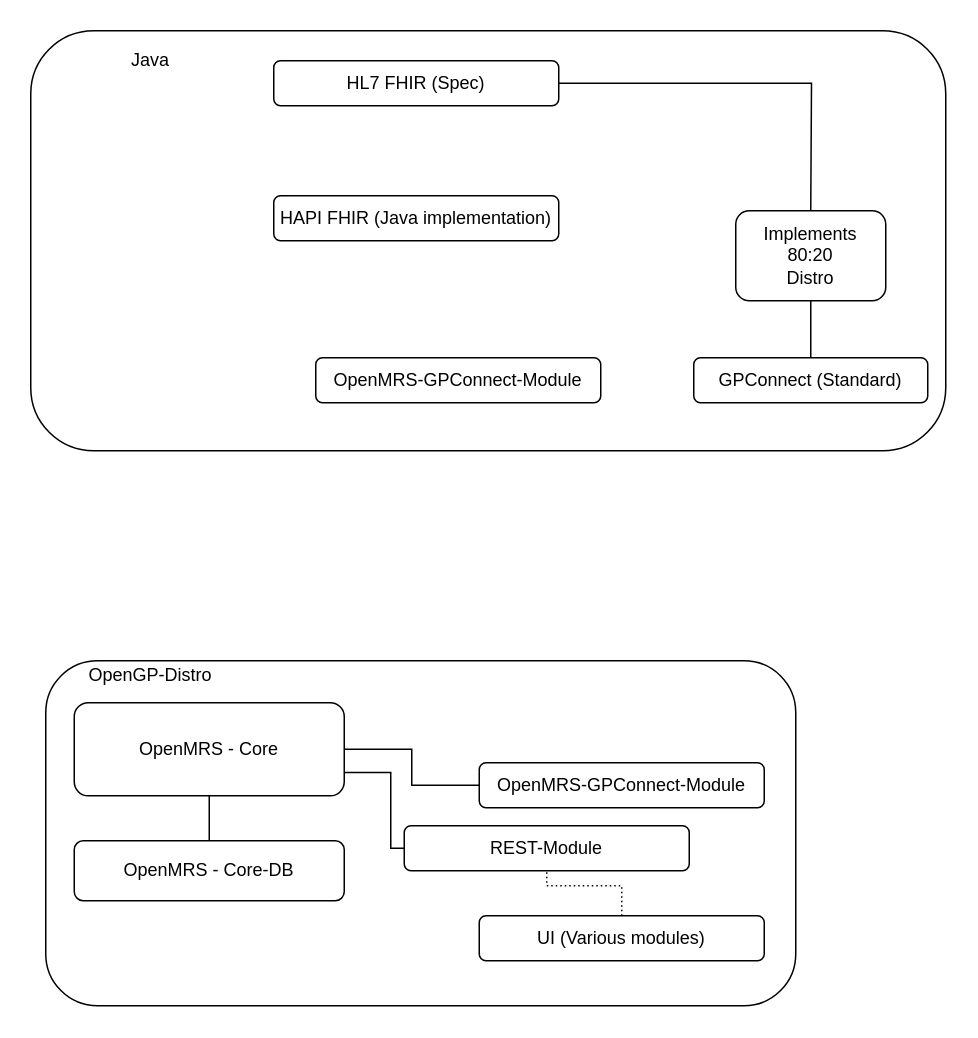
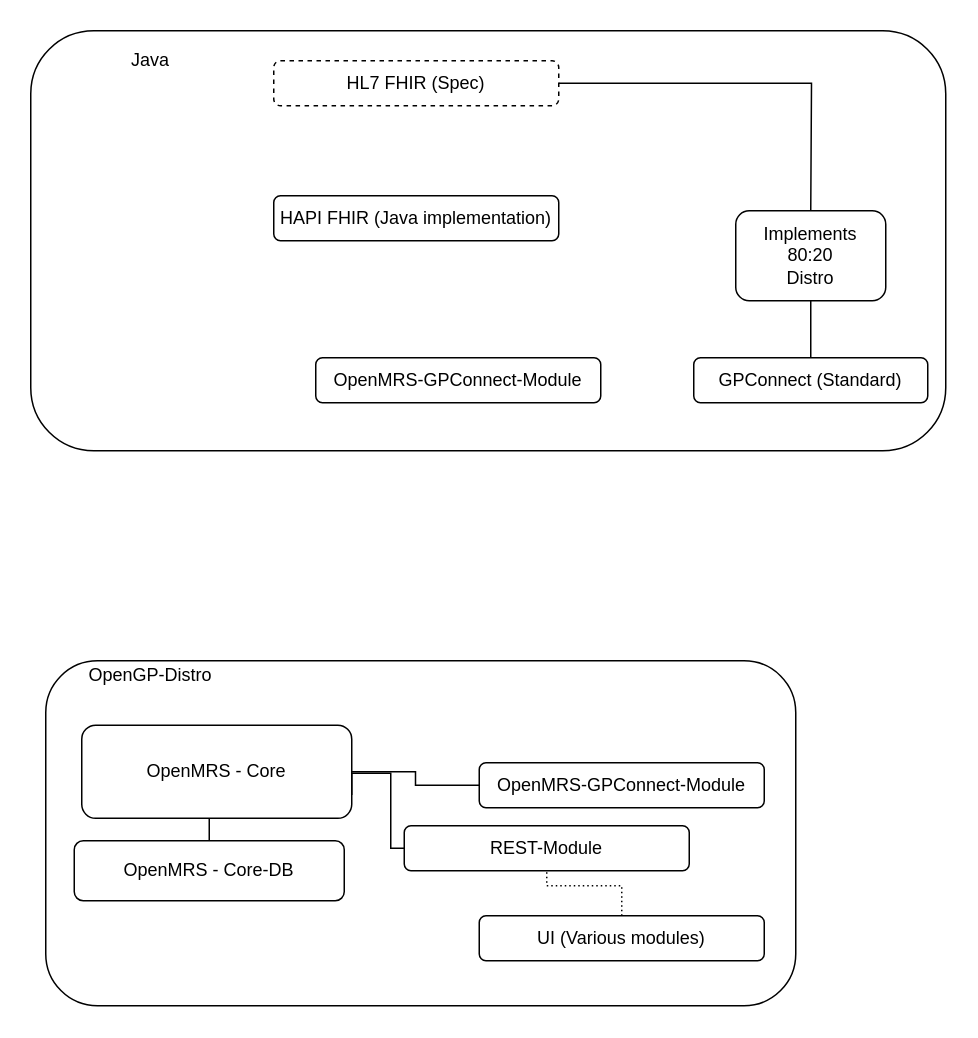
node "HL7 FHIR (Spec)": style solid -> dashed
node "OpenMRS - Core": moved (209, 749) -> (217, 772)
